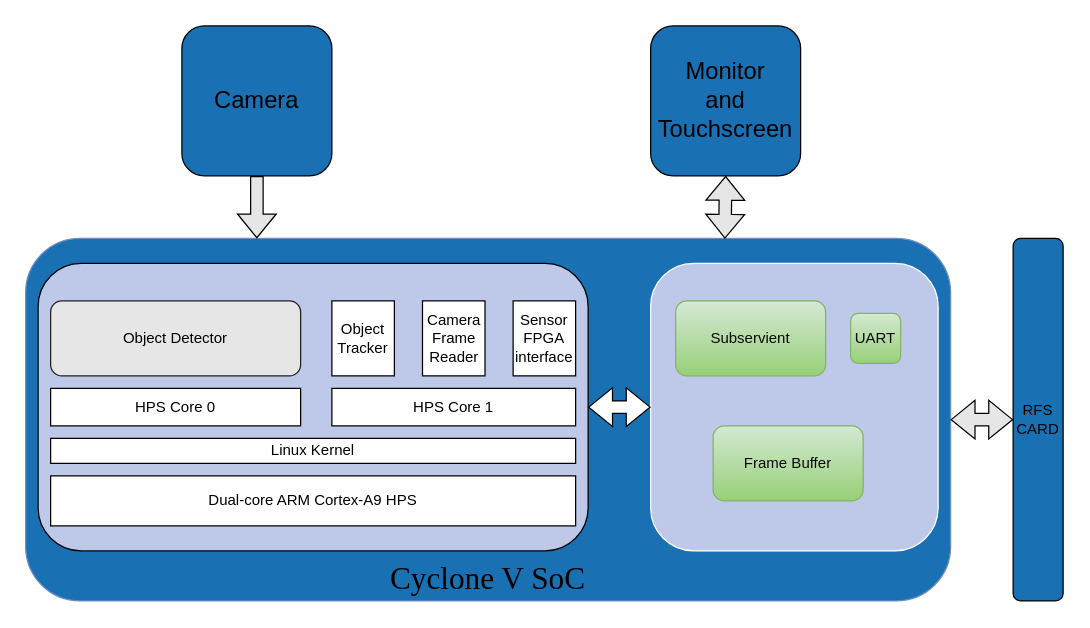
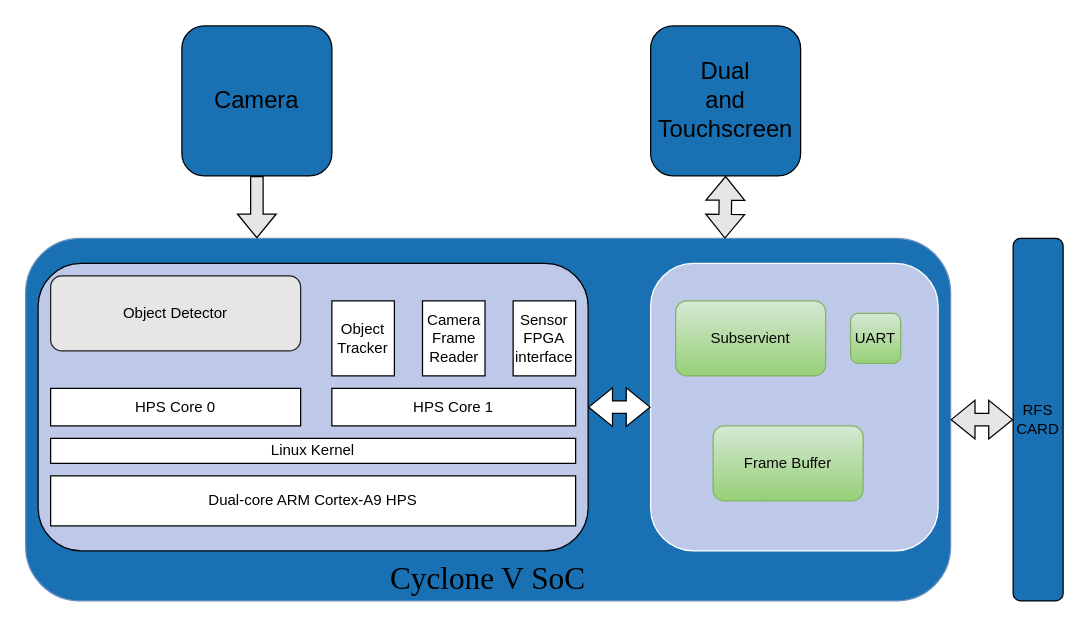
node "Monitor and Touchscreen": label "Monitor and Touchscreen" -> "Dual and Touchscreen"
node "Object Detector": moved (176, 338) -> (176, 313)
